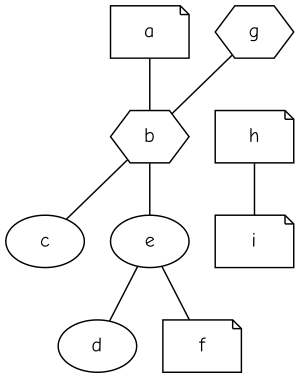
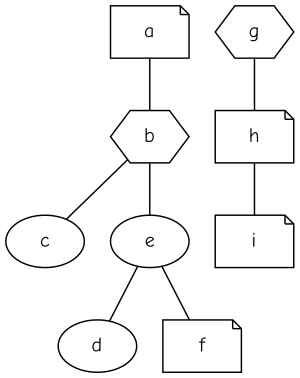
edge "g" -- "b": now "g" -- "h"
